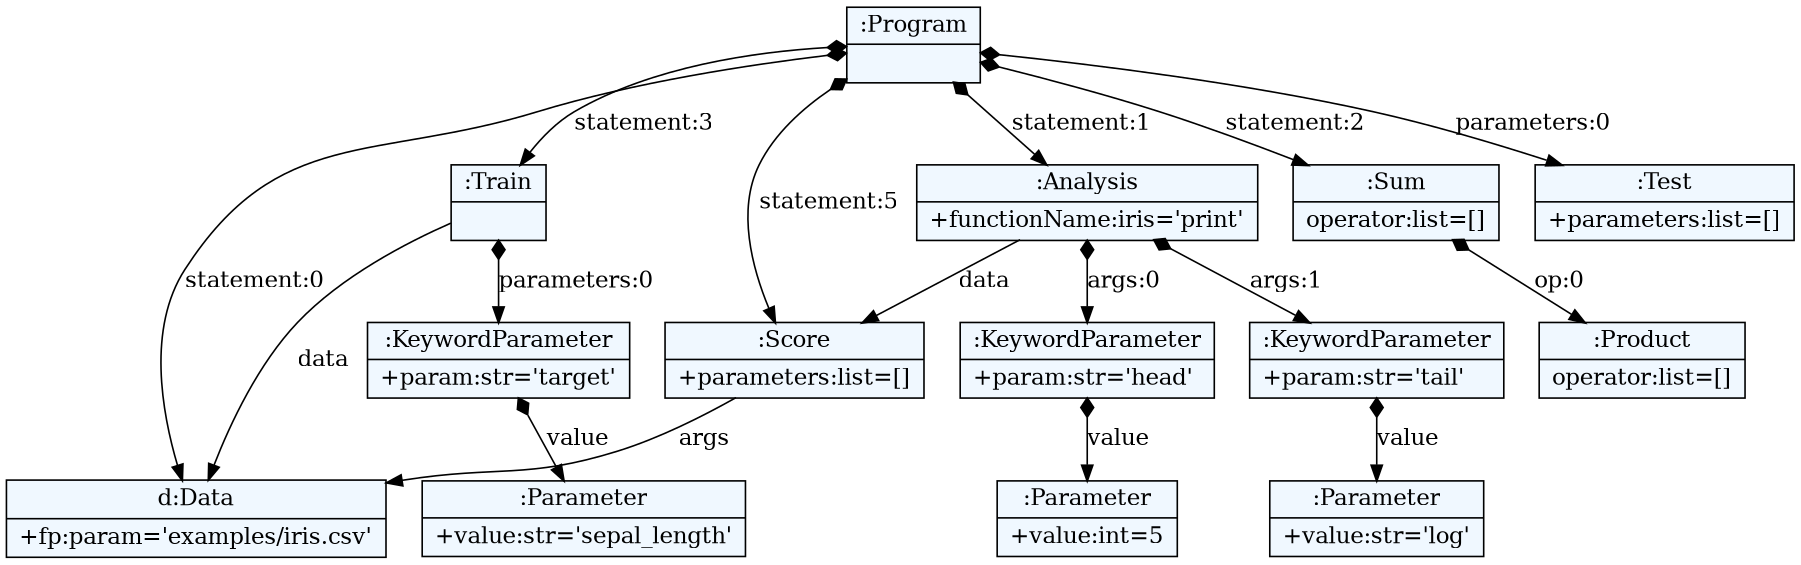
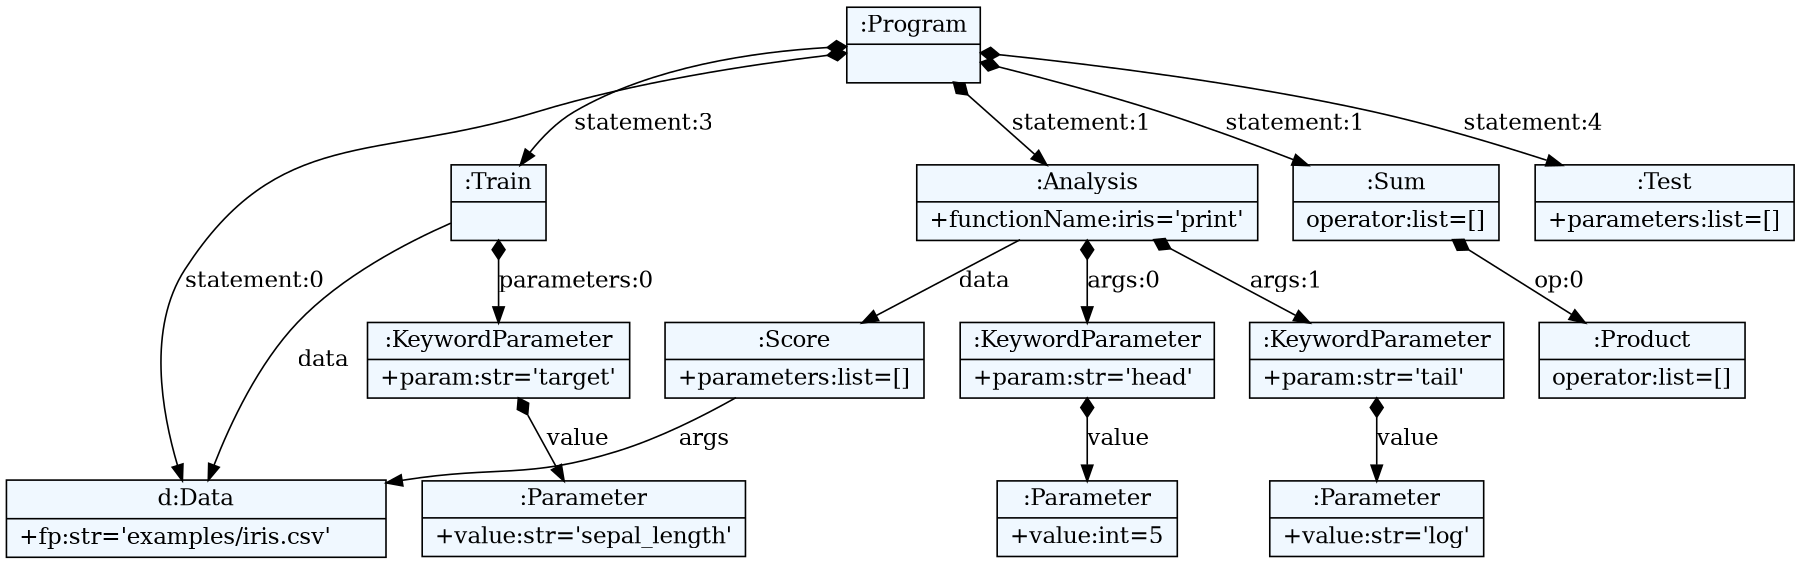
edge ":Program" -- ":Sum": label "statement:2" -> "statement:1"
edge ":Program" -- ":Test": label "parameters:0" -> "statement:4"
edge ":Program" -- ":Score": removed, label "statement:5"
node "d:Data": text "+fp:param='examples/iris.csv'" -> "+fp:str='examples/iris.csv'"
